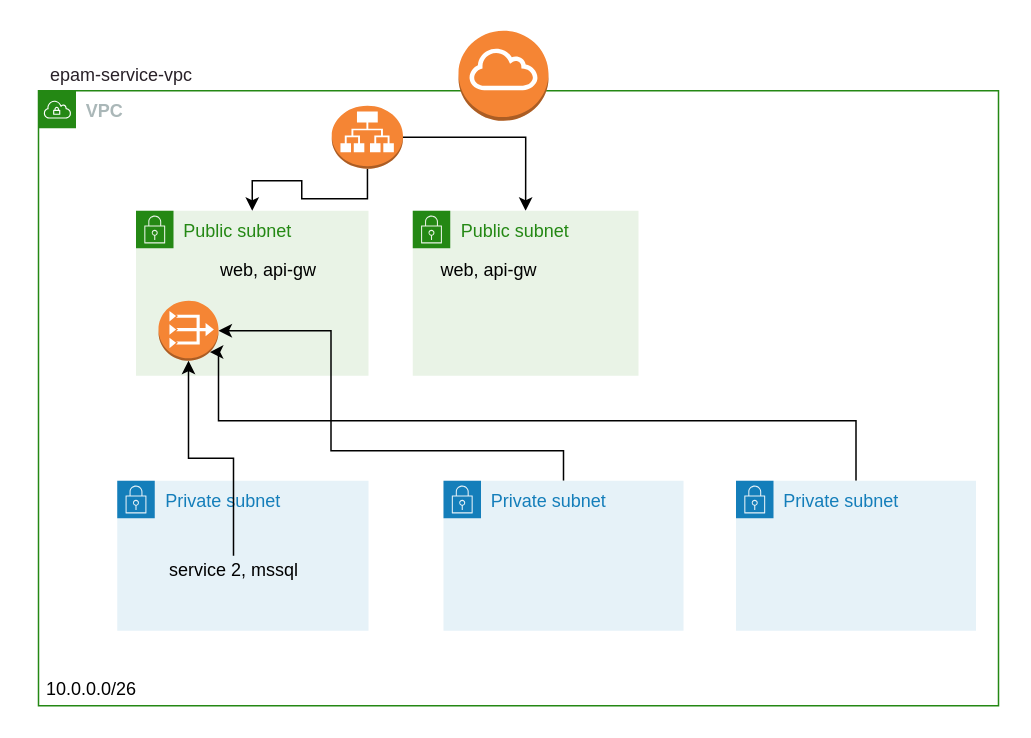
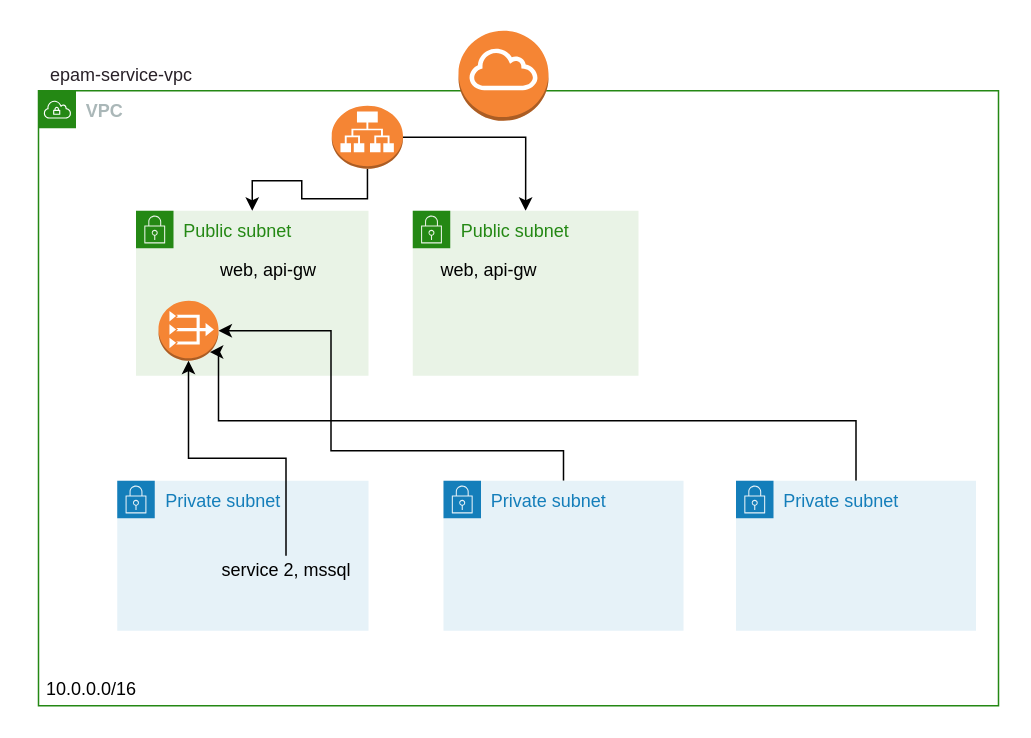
node "service 2, mssql": moved (233, 571) -> (286, 571)
node "10.0.0.0/26": label "10.0.0.0/26" -> "10.0.0.0/16"
